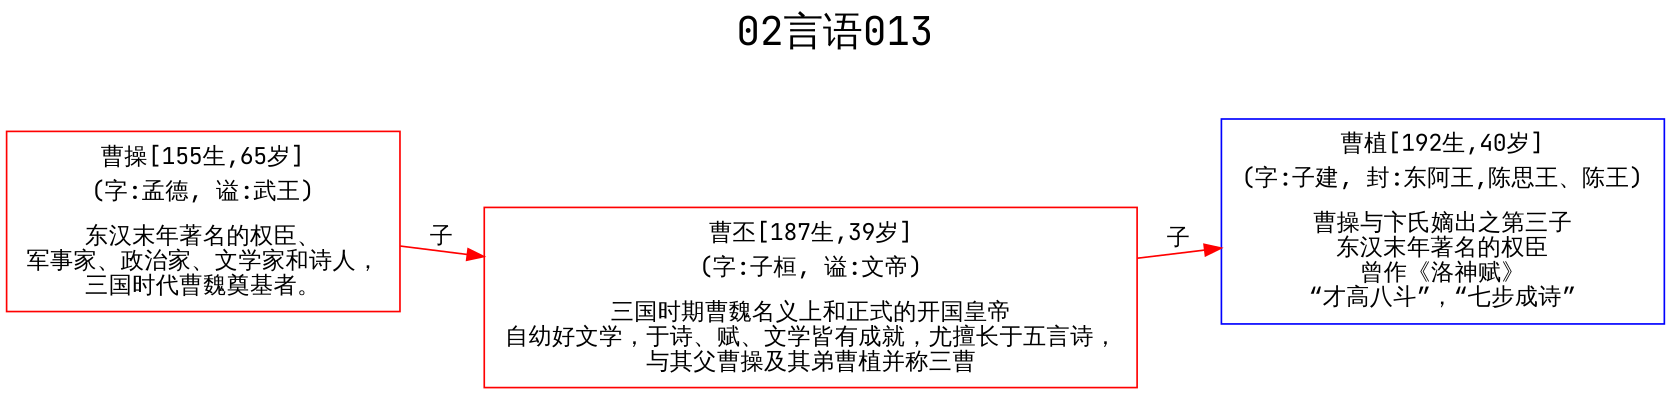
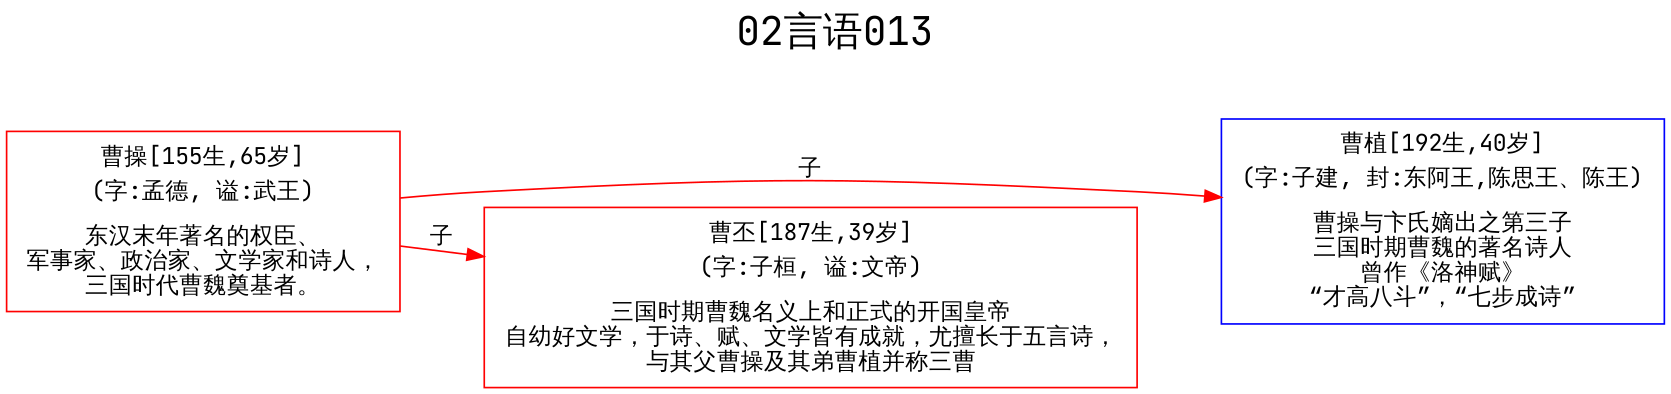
node "曹植[192生,40岁]": text "东汉末年著名的权臣" -> "三国时期曹魏的著名诗人"
edge "曹丕[187生,39岁]" -> "曹植[192生,40岁]": now "曹操[155生,65岁]" -> "曹植[192生,40岁]"
